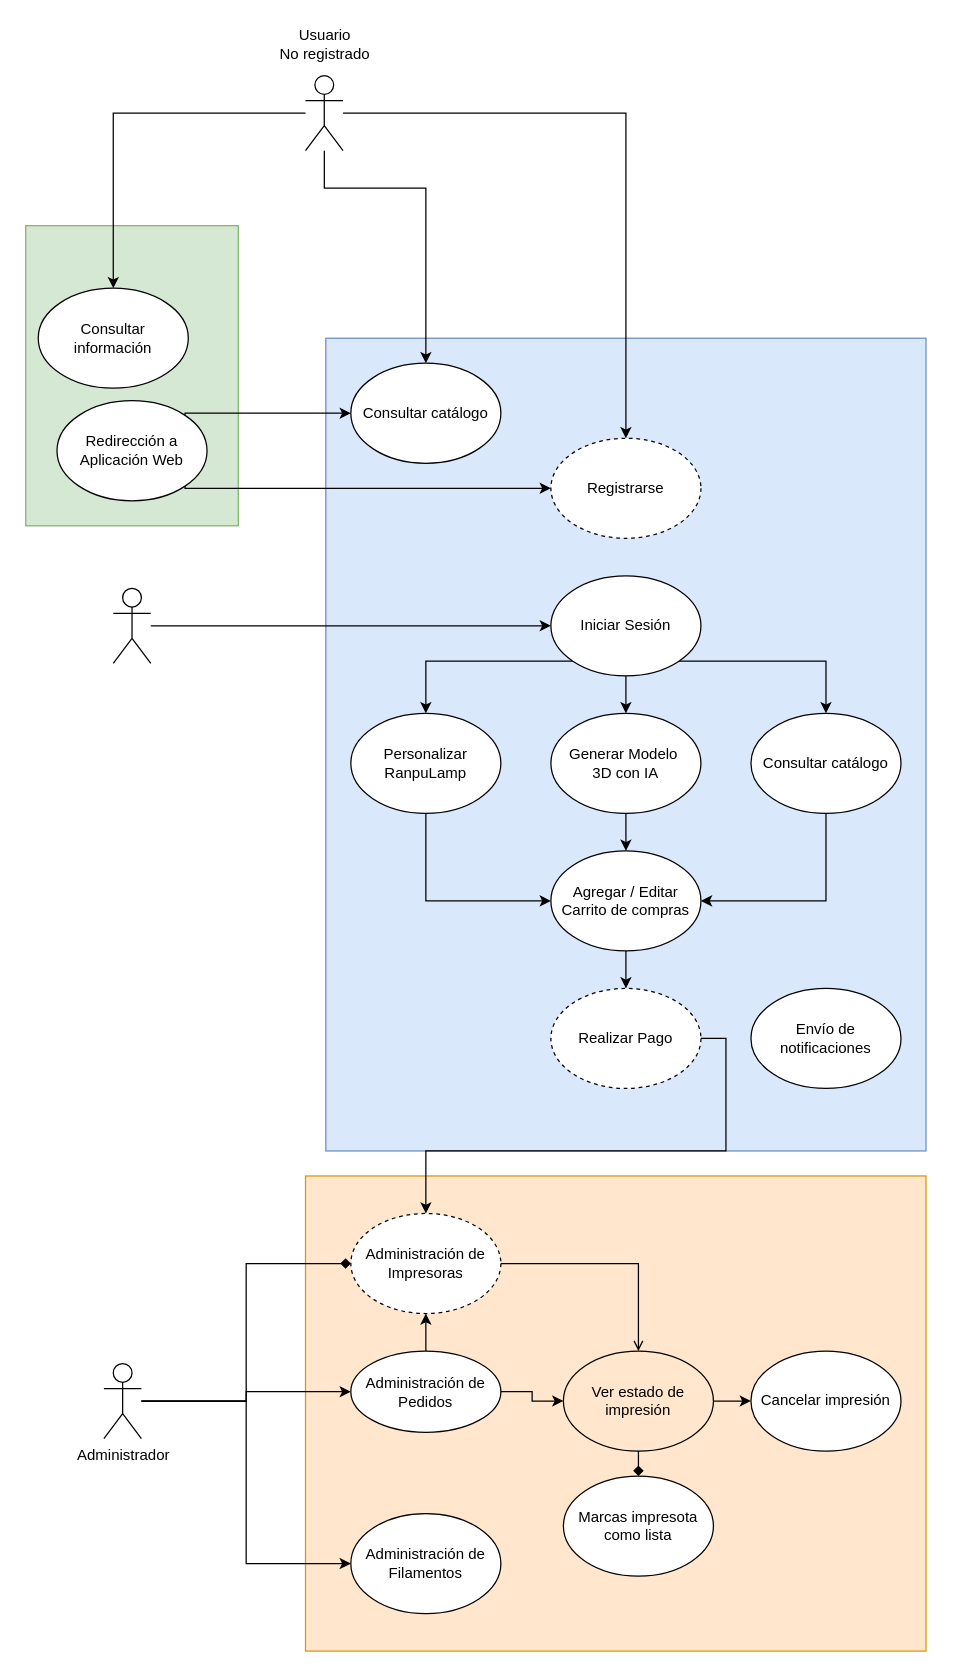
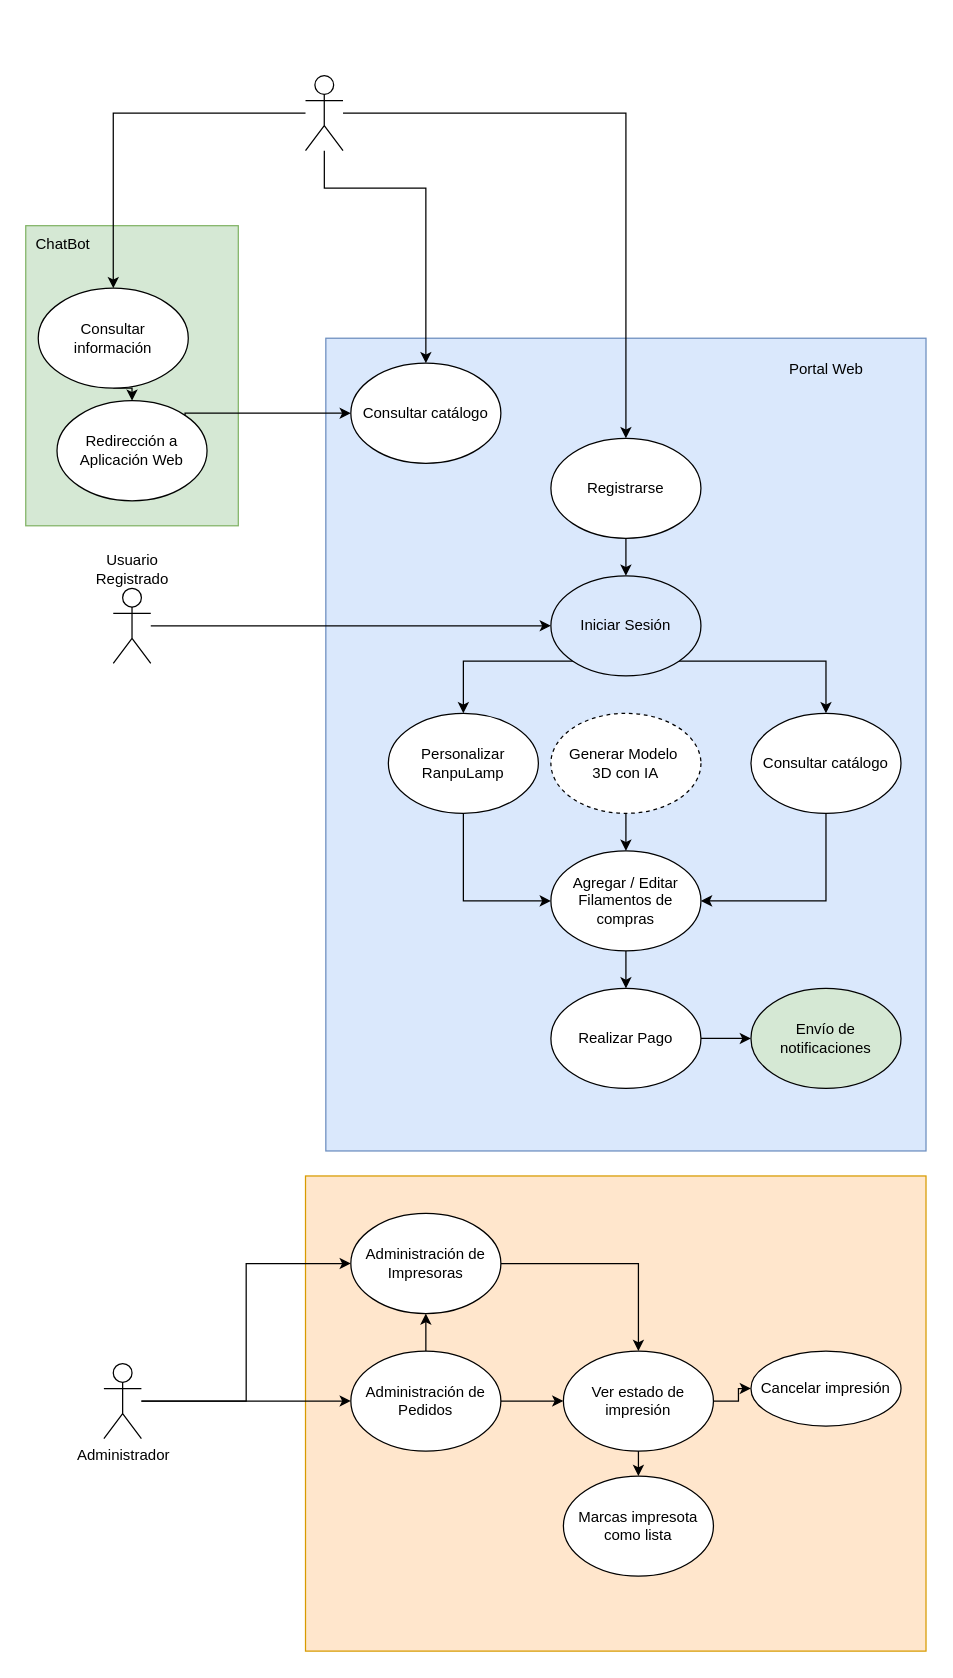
node "Usuario No registrado": removed
node "ChatBot": added
node "Portal Web": added
edge "Consultar información" -> "Redirección a Aplicación Web": added
edge "Redirección a Aplicación Web" -> "Registrarse": removed
node "Registrarse": style dashed -> solid
edge "Registrarse" -> "Iniciar Sesión": added
node "Usuario Registrado": added
node "Iniciar Sesión": fillcolor #ffffff -> #dae8fc
edge "Iniciar Sesión" -> "Generar Modelo 3D con IA": removed
node "Personalizar RanpuLamp": moved (426, 763) -> (463, 763)
node "Generar Modelo 3D con IA": style solid -> dashed
node "Agregar / Editar Carrito de compras": label "Agregar / Editar Carrito de compras" -> "Agregar / Editar Filamentos de compras"
node "Realizar Pago": style dashed -> solid
node "Envío de notificaciones": fillcolor #ffffff -> #d5e8d4
edge "Realizar Pago" -> "Administración de Impresoras": now "Realizar Pago" -> "Envío de notificaciones"
edge "Administrador" -> "Administración de Impresoras": arrowhead diamond -> classic
node "Administración de Impresoras": style dashed -> solid
edge "Administración de Impresoras" -> "Ver estado de impresión": arrowhead open -> classic
node "Administración de Pedidos": size 150x81 -> 150x100
node "Ver estado de impresión": fillcolor #ffe6cc -> #ffffff
node "Cancelar impresión": size 150x100 -> 150x75
edge "Ver estado de impresión" -> "Marcas impresota como lista": arrowhead diamond -> classic
edge "Administrador" -> "Administración de Filamentos": removed
node "Administración de Filamentos": removed
